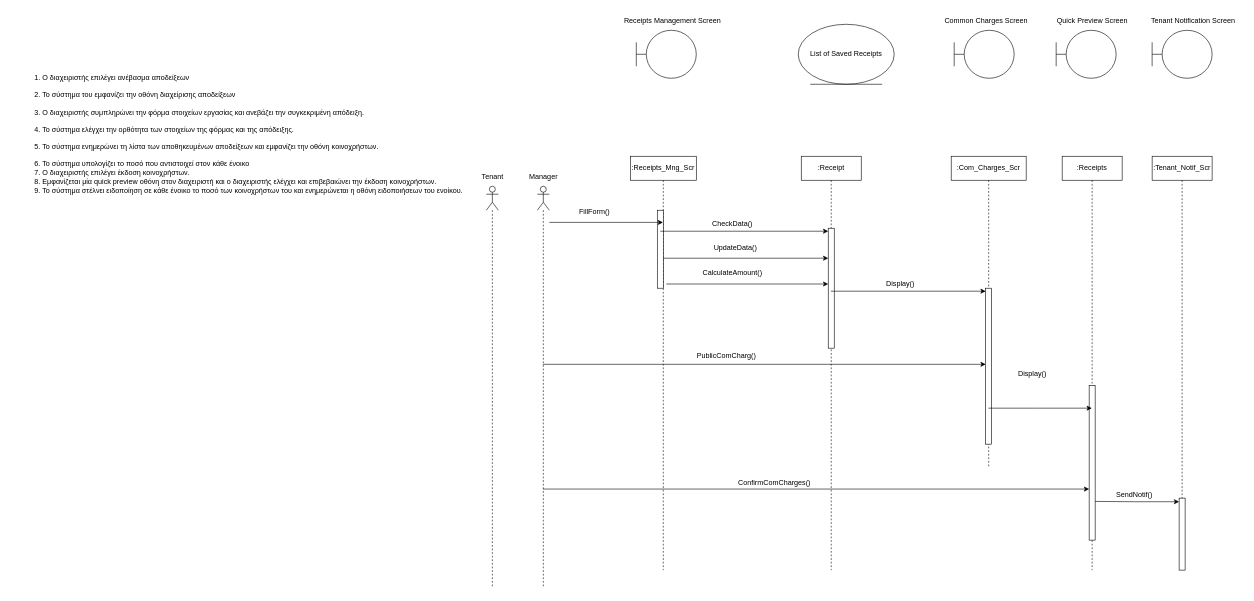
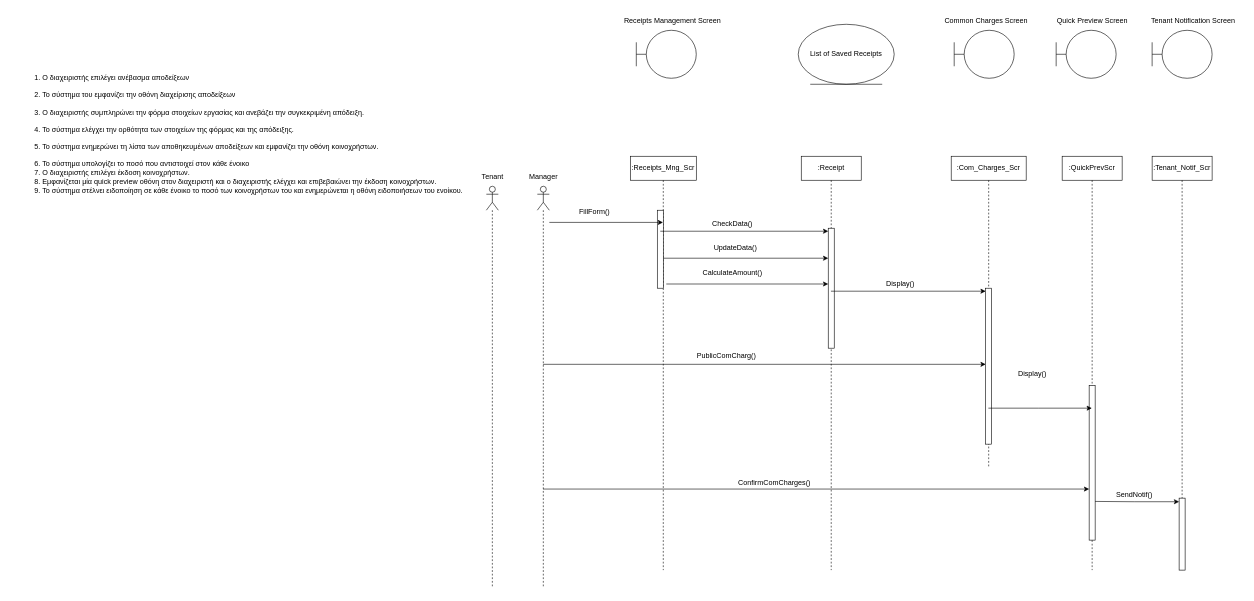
node ":Receipts": label ":Receipts" -> ":QuickPrevScr"
